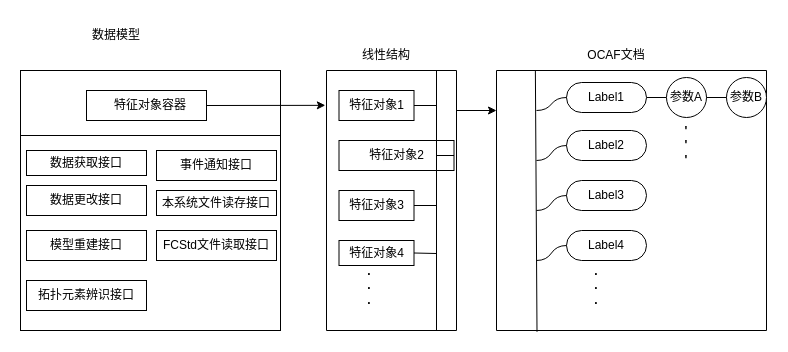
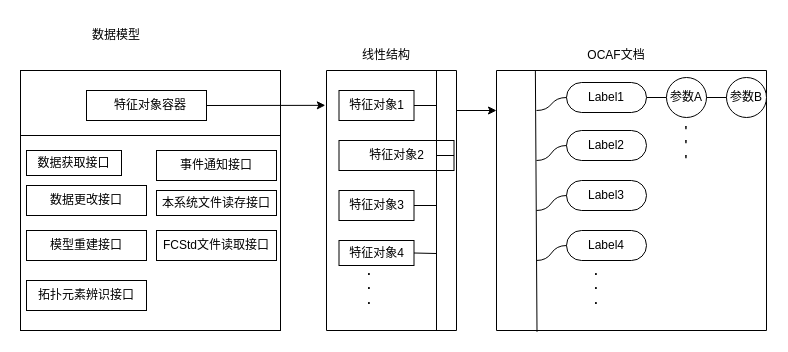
node "数据获取接口": size 120x25 -> 95x25
